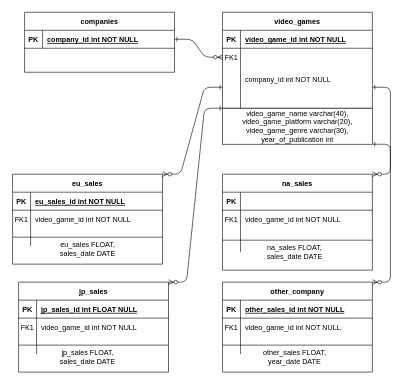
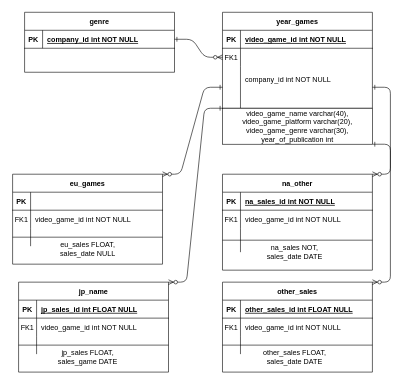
node "companies": label "companies" -> "genre"
node "video_games": label "video_games" -> "year_games"
node "eu_sales": label "eu_sales" -> "eu_games"
node "na_sales": label "na_sales" -> "na_other"
node "eu_sales_id int NOT NULL": removed
node "na_sales_id int NOT NULL": added
node "eu_sales FLOAT, sales_date DATE": label "eu_sales FLOAT, sales_date DATE" -> "eu_sales FLOAT, sales_date NULL"
node "na_sales FLOAT, sales_date DATE": label "na_sales FLOAT, sales_date DATE" -> "na_sales NOT, sales_date DATE"
node "jp_sales": label "jp_sales" -> "jp_name"
node "other_company": label "other_company" -> "other_sales"
node "other_sales_id int NOT NULL": label "other_sales_id int NOT NULL" -> "other_sales_id int FLOAT NULL"
node "jp_sales FLOAT, sales_date DATE": label "jp_sales FLOAT, sales_date DATE" -> "jp_sales FLOAT, sales_game DATE"
node "other_sales FLOAT, year_date DATE": label "other_sales FLOAT, year_date DATE" -> "other_sales FLOAT, sales_date DATE"
